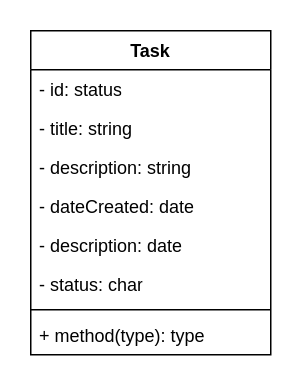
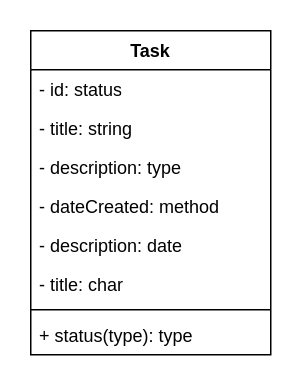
node "- description: string": label "- description: string" -> "- description: type"
node "- dateCreated: date": label "- dateCreated: date" -> "- dateCreated: method"
node "- status: char": label "- status: char" -> "- title: char"
node "+ method(type): type": label "+ method(type): type" -> "+ status(type): type"
